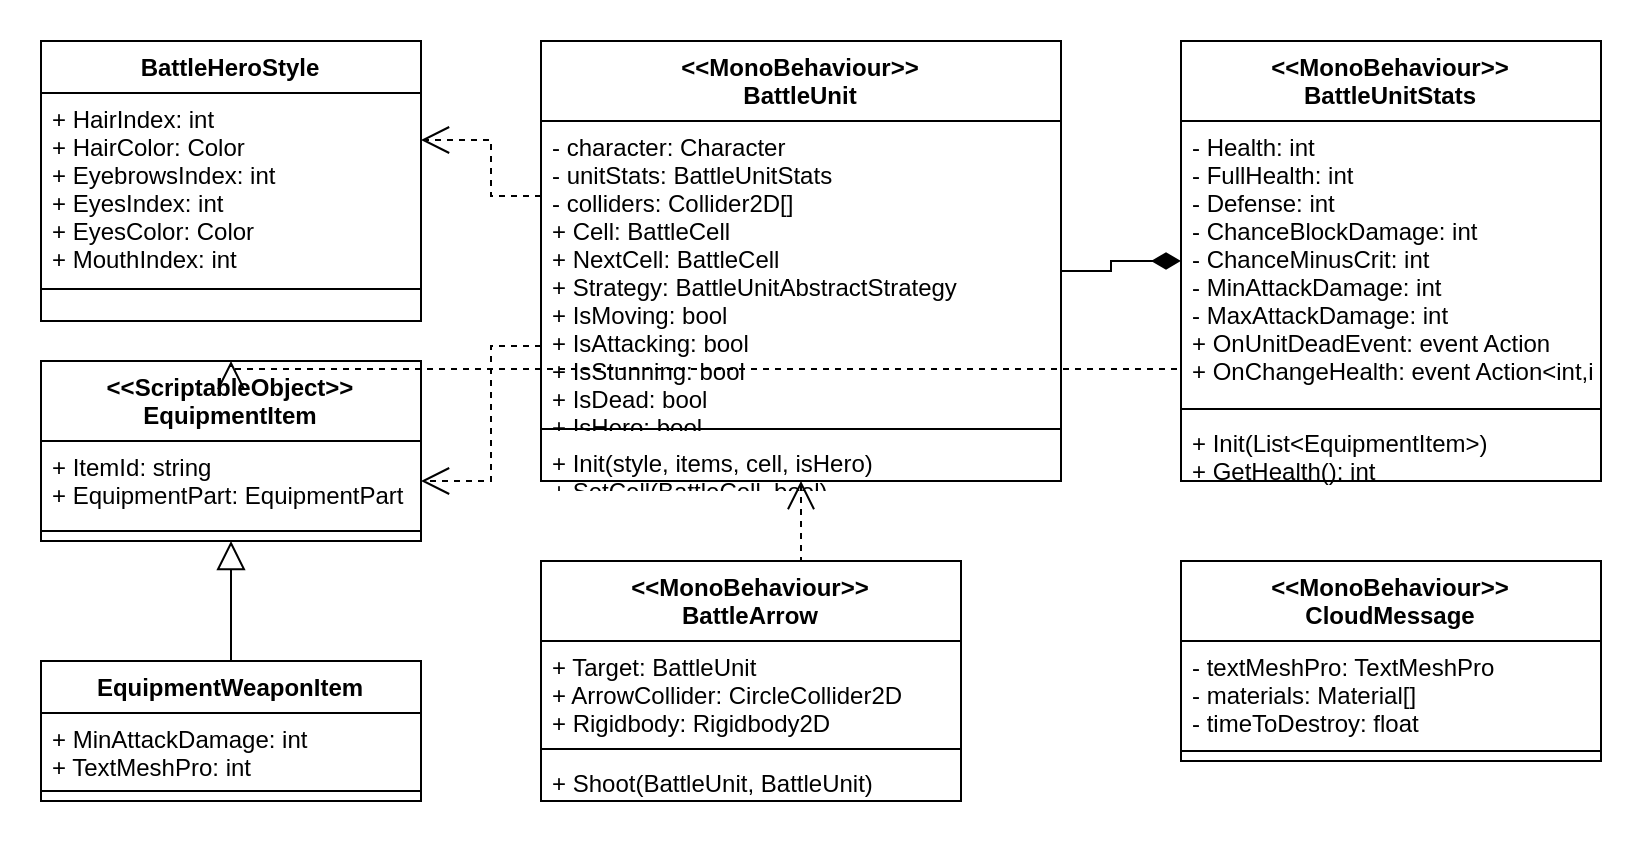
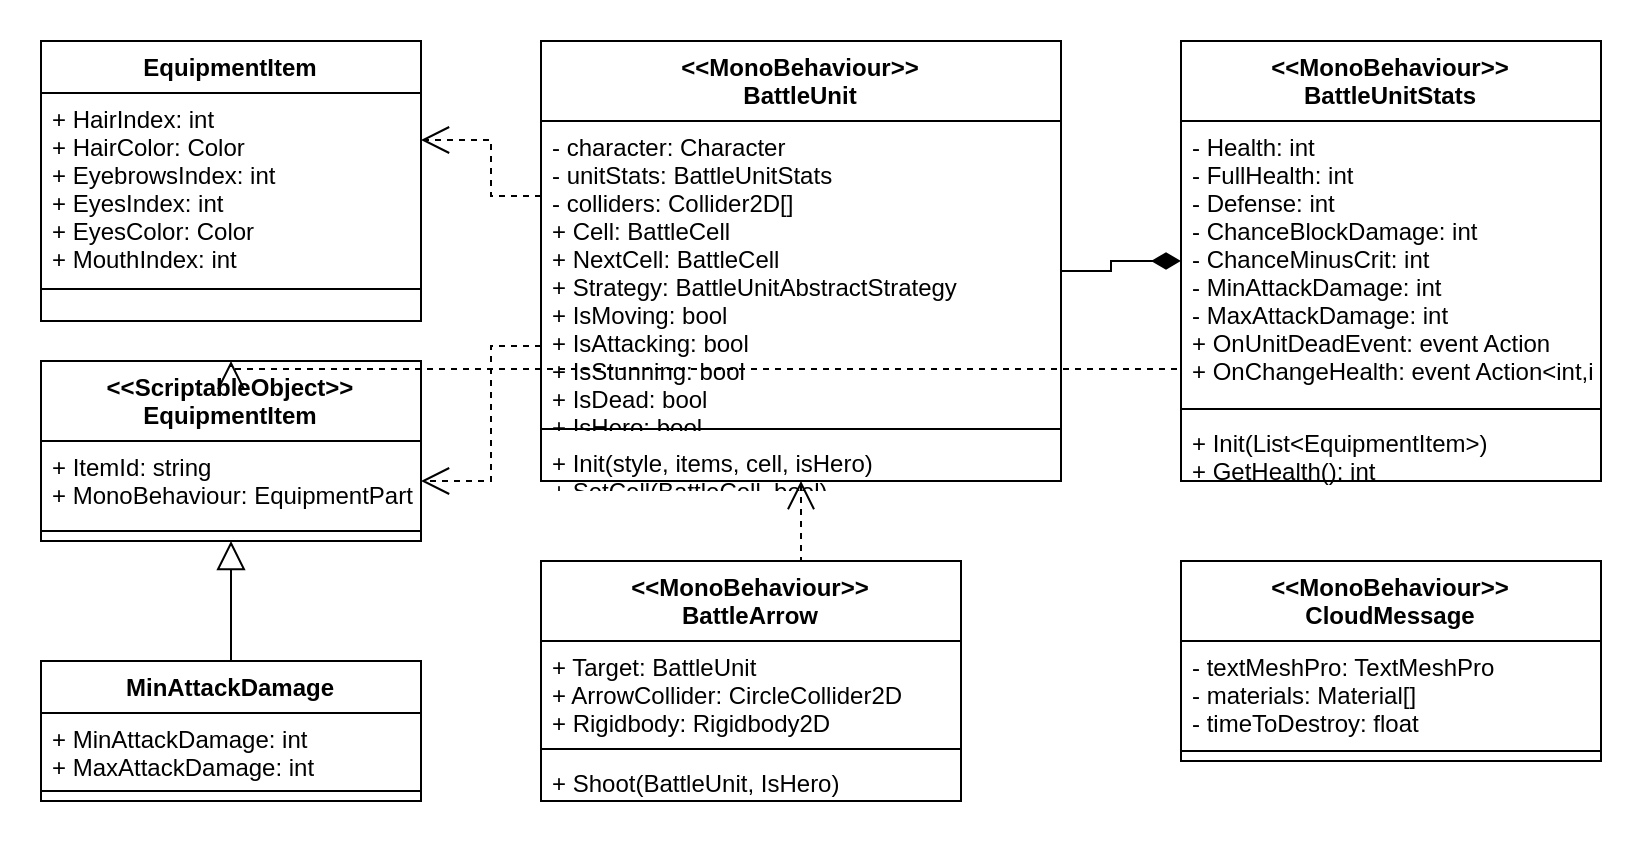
node "BattleHeroStyle": label "BattleHeroStyle" -> "EquipmentItem"
node "+ ItemId: string + EquipmentPart: EquipmentPart": label "+ ItemId: string + EquipmentPart: EquipmentPart" -> "+ ItemId: string + MonoBehaviour: EquipmentPart"
node "EquipmentWeaponItem": label "EquipmentWeaponItem" -> "MinAttackDamage"
node "+ MinAttackDamage: int + TextMeshPro: int": label "+ MinAttackDamage: int + TextMeshPro: int" -> "+ MinAttackDamage: int + MaxAttackDamage: int"
node "+ Shoot(BattleUnit, BattleUnit)": label "+ Shoot(BattleUnit, BattleUnit)" -> "+ Shoot(BattleUnit, IsHero)"
